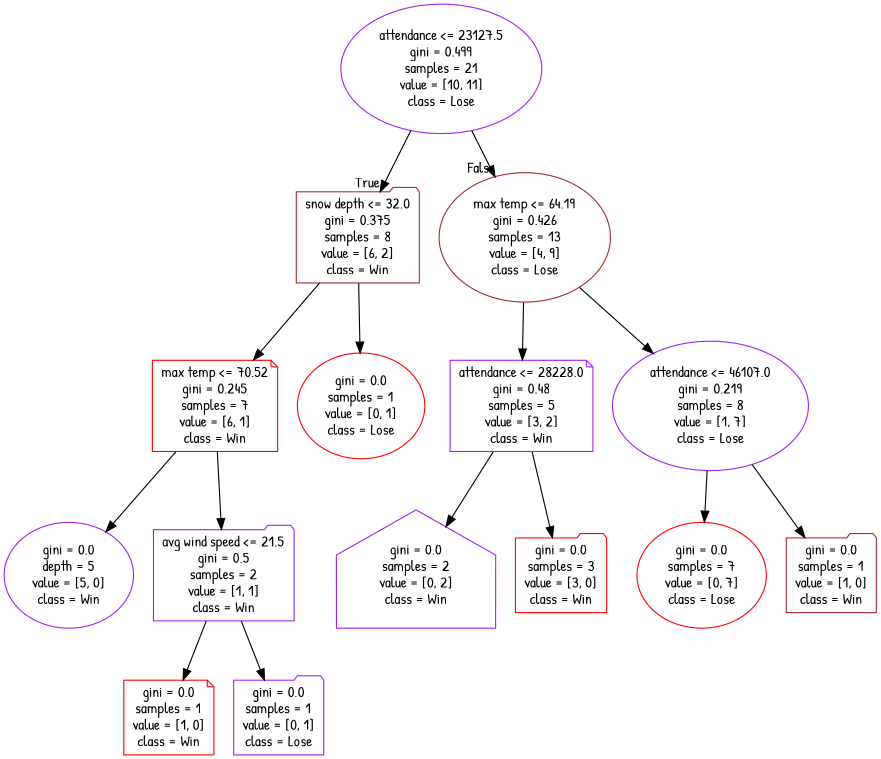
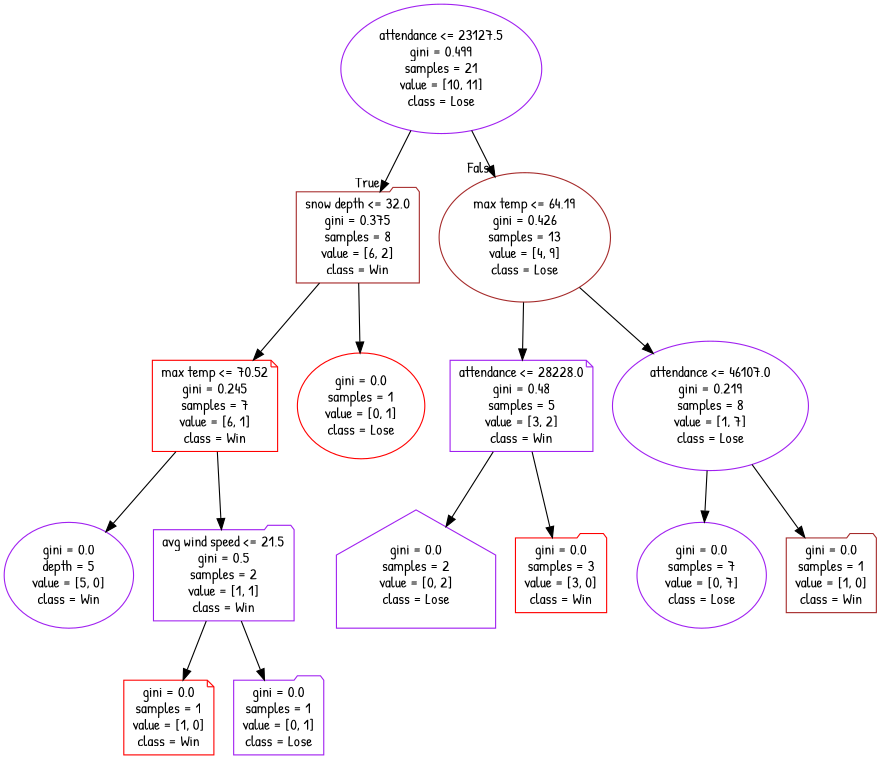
node "gini = 0.0 samples = 2 value = [0, 2] class = Win": label "gini = 0.0 samples = 2 value = [0, 2] class = Win" -> "gini = 0.0 samples = 2 value = [0, 2] class = Lose"
node "gini = 0.0 samples = 7 value = [0, 7] class = Lose": color red -> purple
